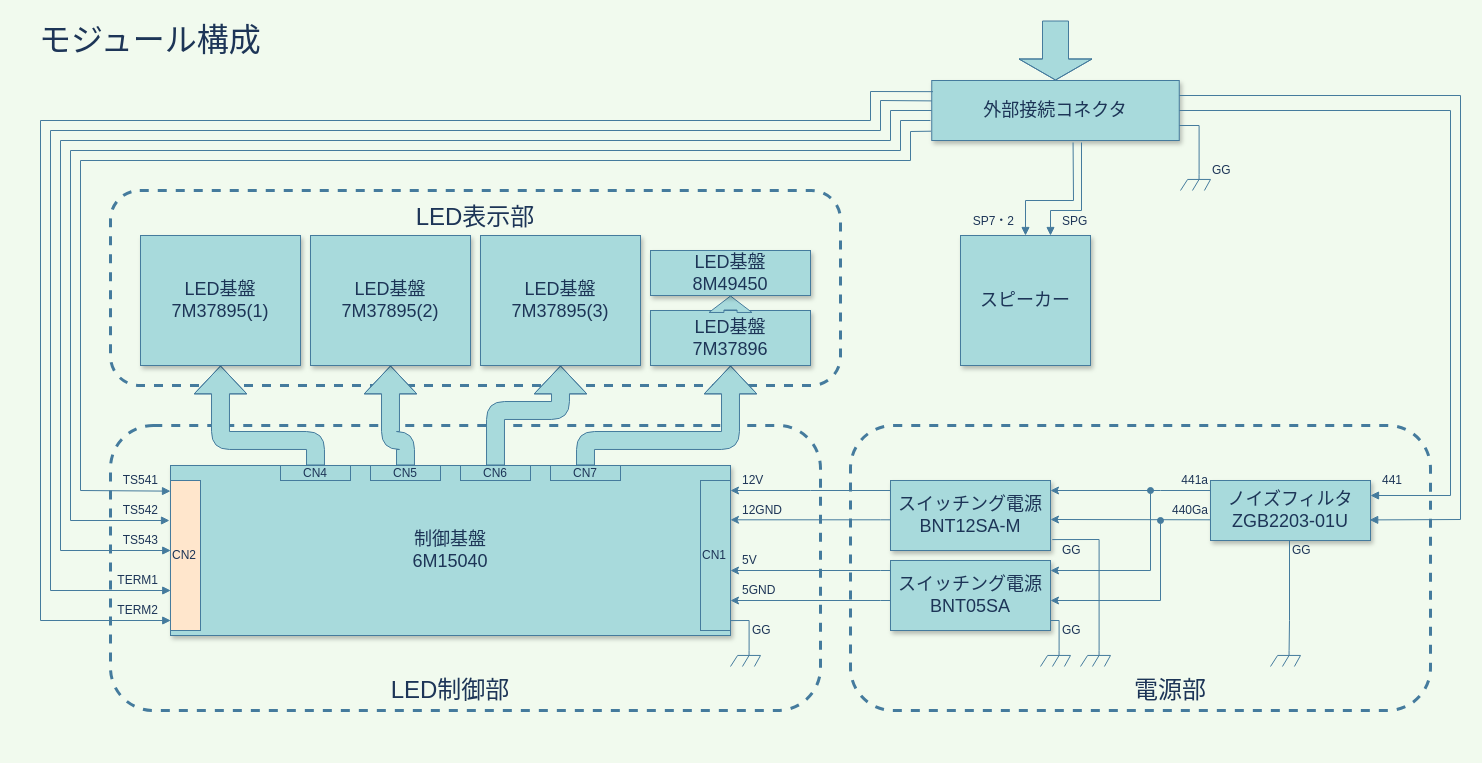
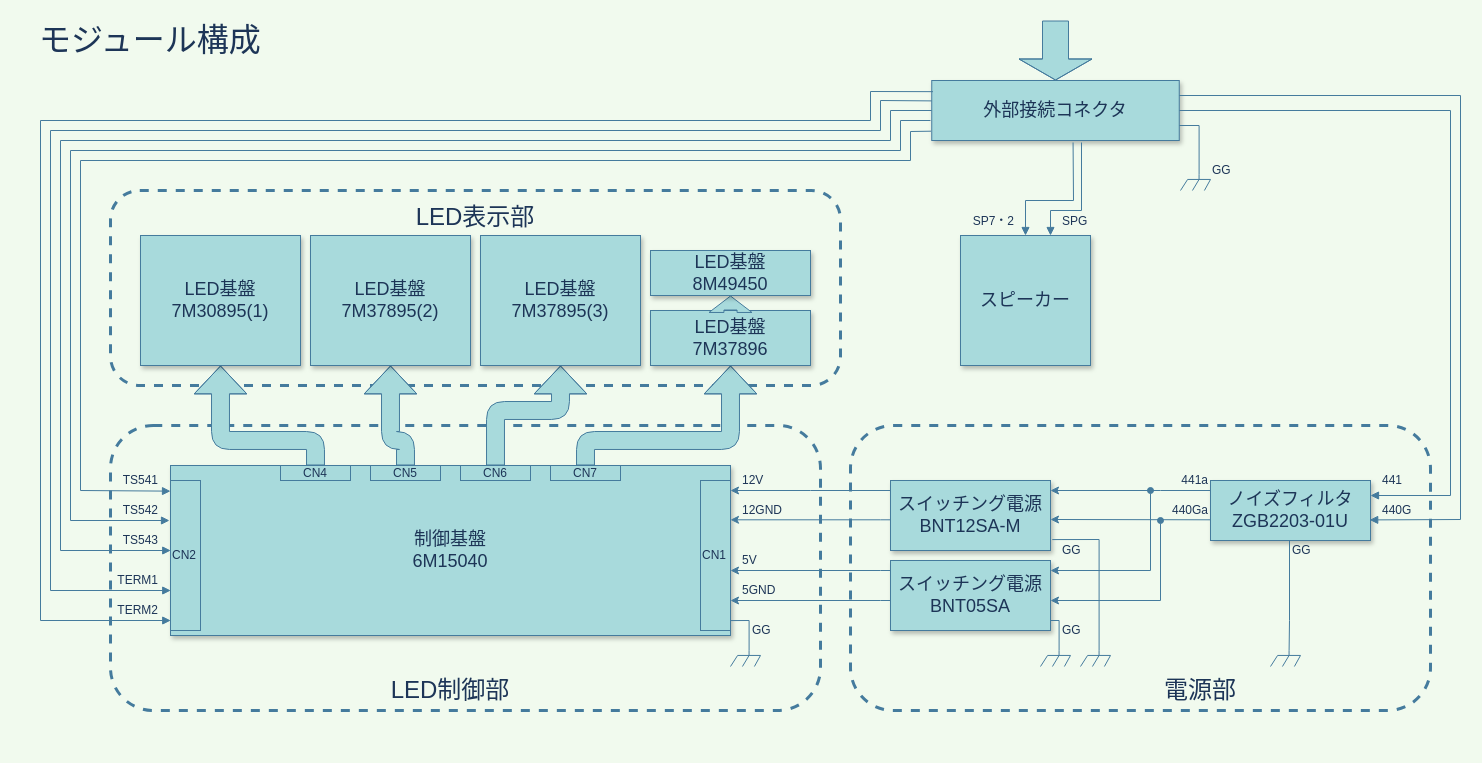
node "LED基盤 7M37895(1)": label "LED基盤 7M37895(1)" -> "LED基盤 7M30895(1)"
node "440G": added
node "CN2": fillcolor #ffe6cc -> #a8dadc
node "電源部": moved (1171, 691) -> (1201, 691)
